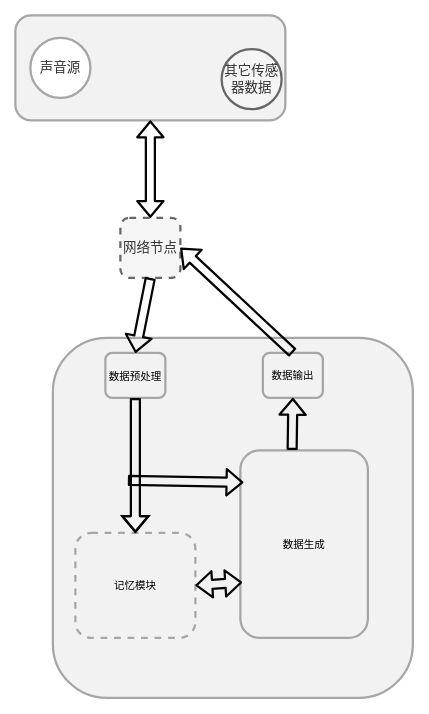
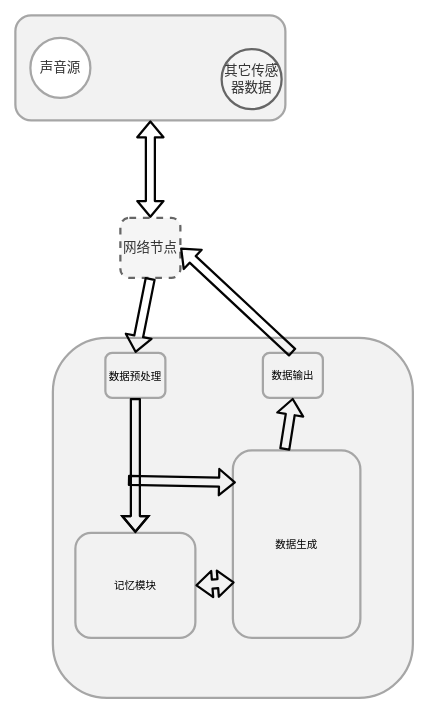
node "数据生成": moved (304, 544) -> (297, 544)
node "记忆模块": style dashed -> solid
